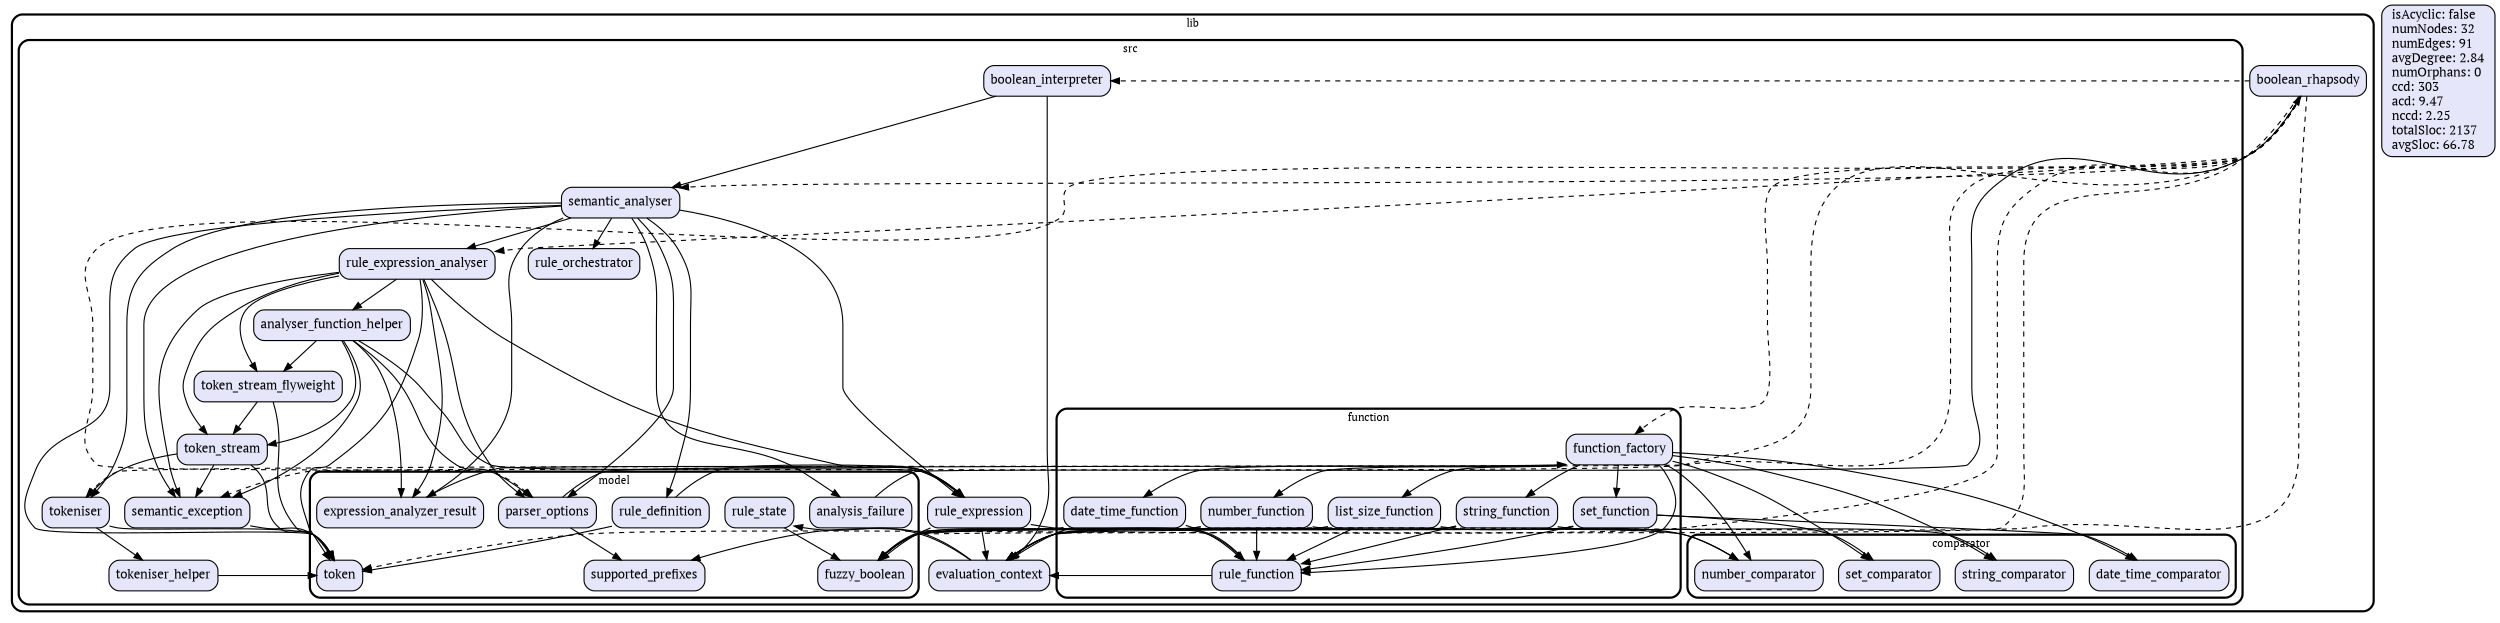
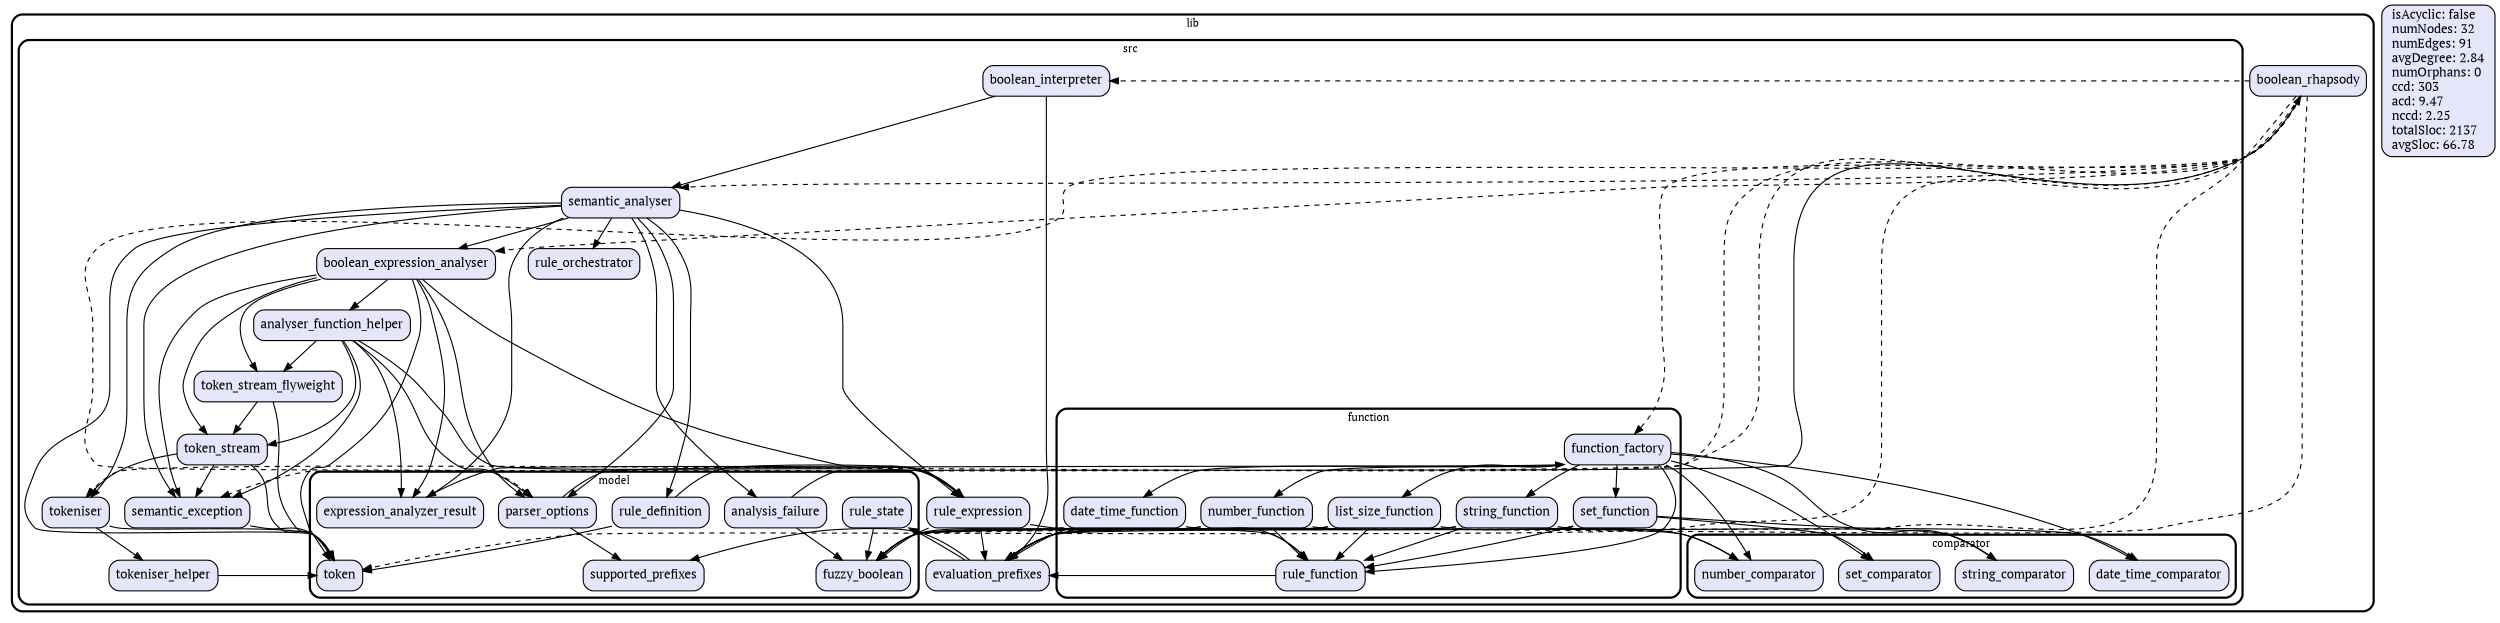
node "rule_expression_analyser": label "rule_expression_analyser" -> "boolean_expression_analyser"
edge "rule_function" -> "fuzzy_boolean": now "analysis_failure" -> "fuzzy_boolean"
node "evaluation_context": label "evaluation_context" -> "evaluation_prefixes"
